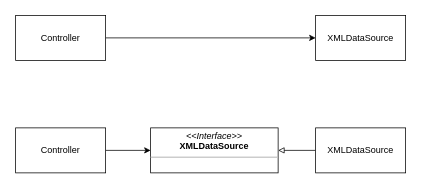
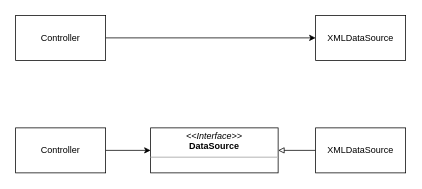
node "<<Interface>> XMLDataSource": label "<<Interface>> XMLDataSource" -> "<<Interface>> DataSource"
